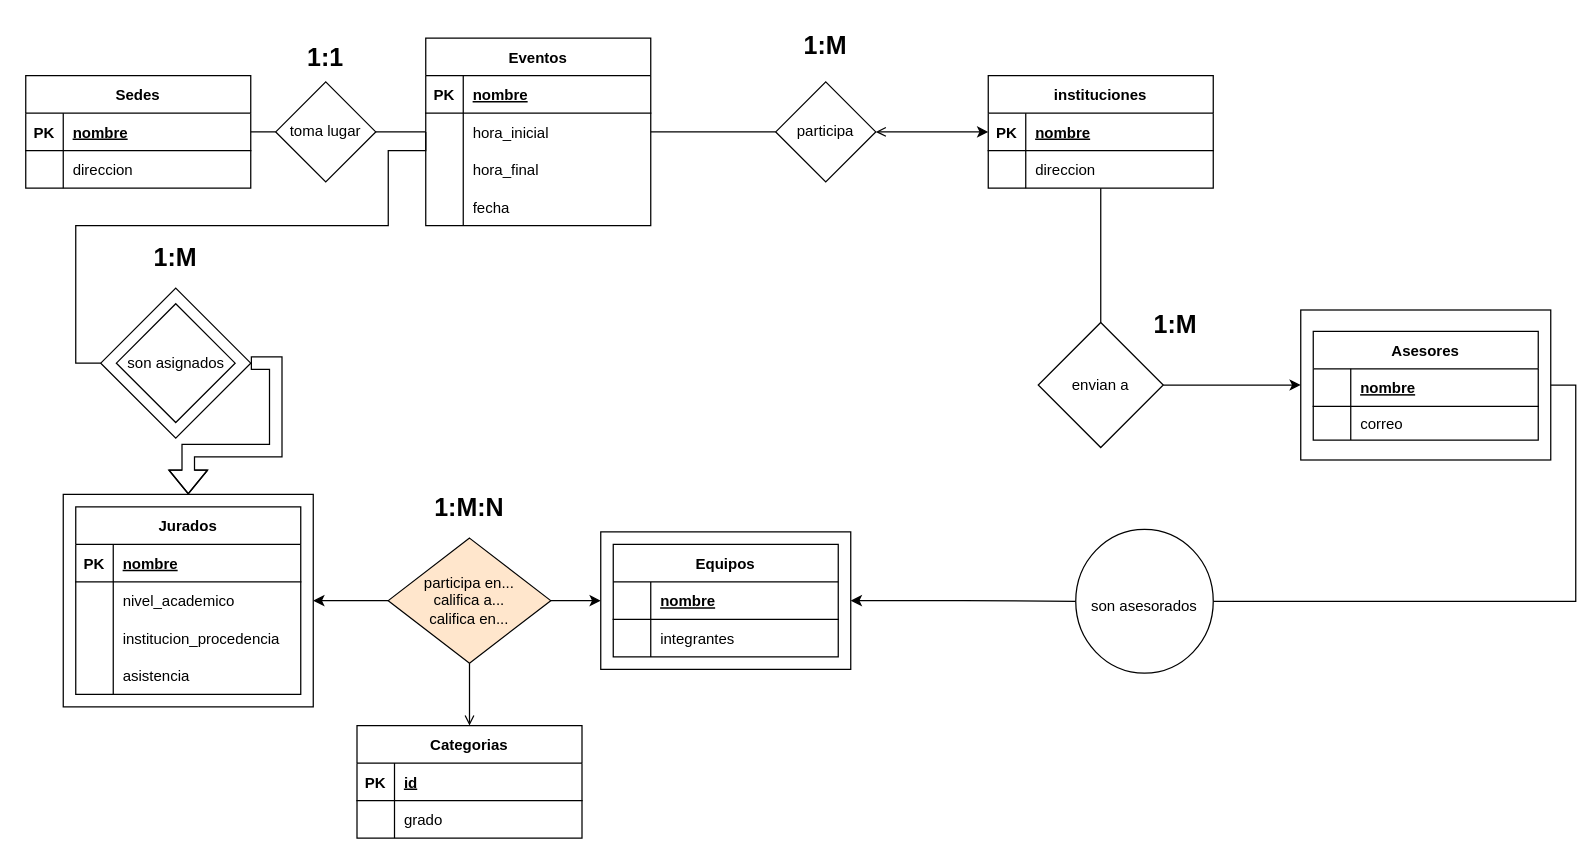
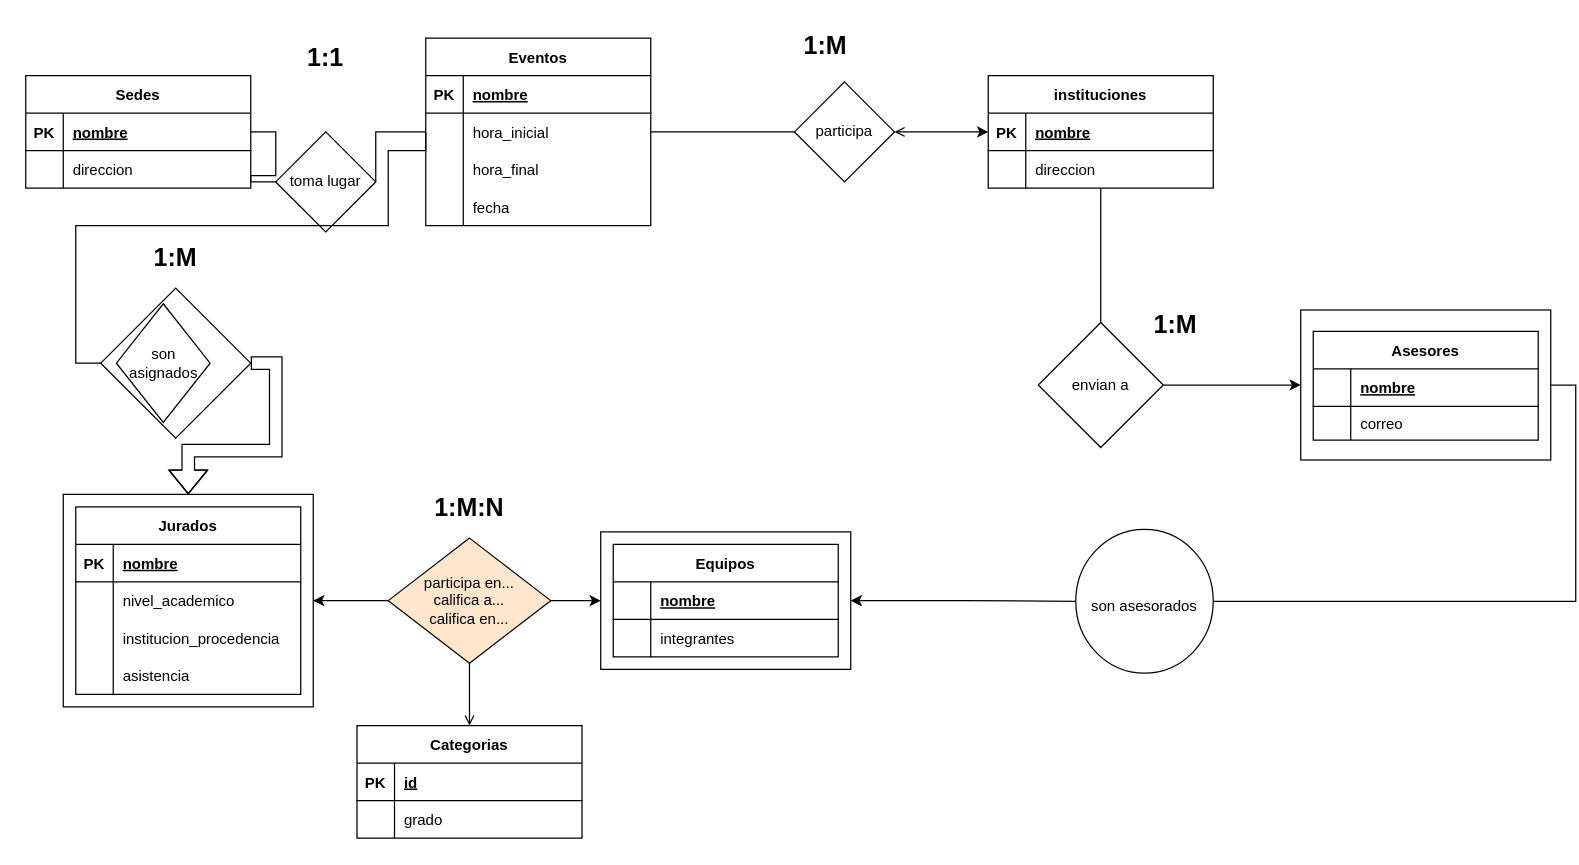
node "toma lugar": moved (326, 132) -> (326, 182)
node "participa": moved (826, 132) -> (844, 132)
node "son asignados": size 119x119 -> 94x119
